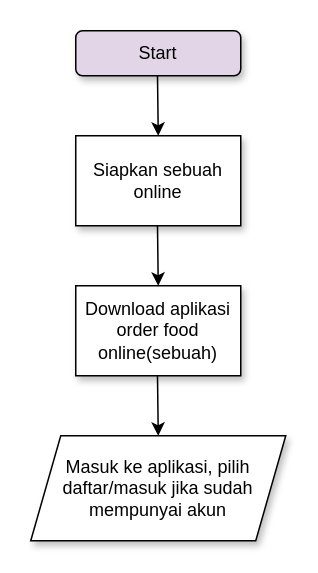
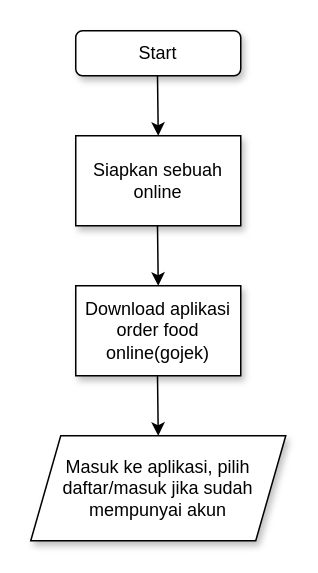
node "Start": fillcolor #e1d5e7 -> #ffffff
node "Download aplikasi order food online(sebuah)": label "Download aplikasi order food online(sebuah)" -> "Download aplikasi order food online(gojek)"
